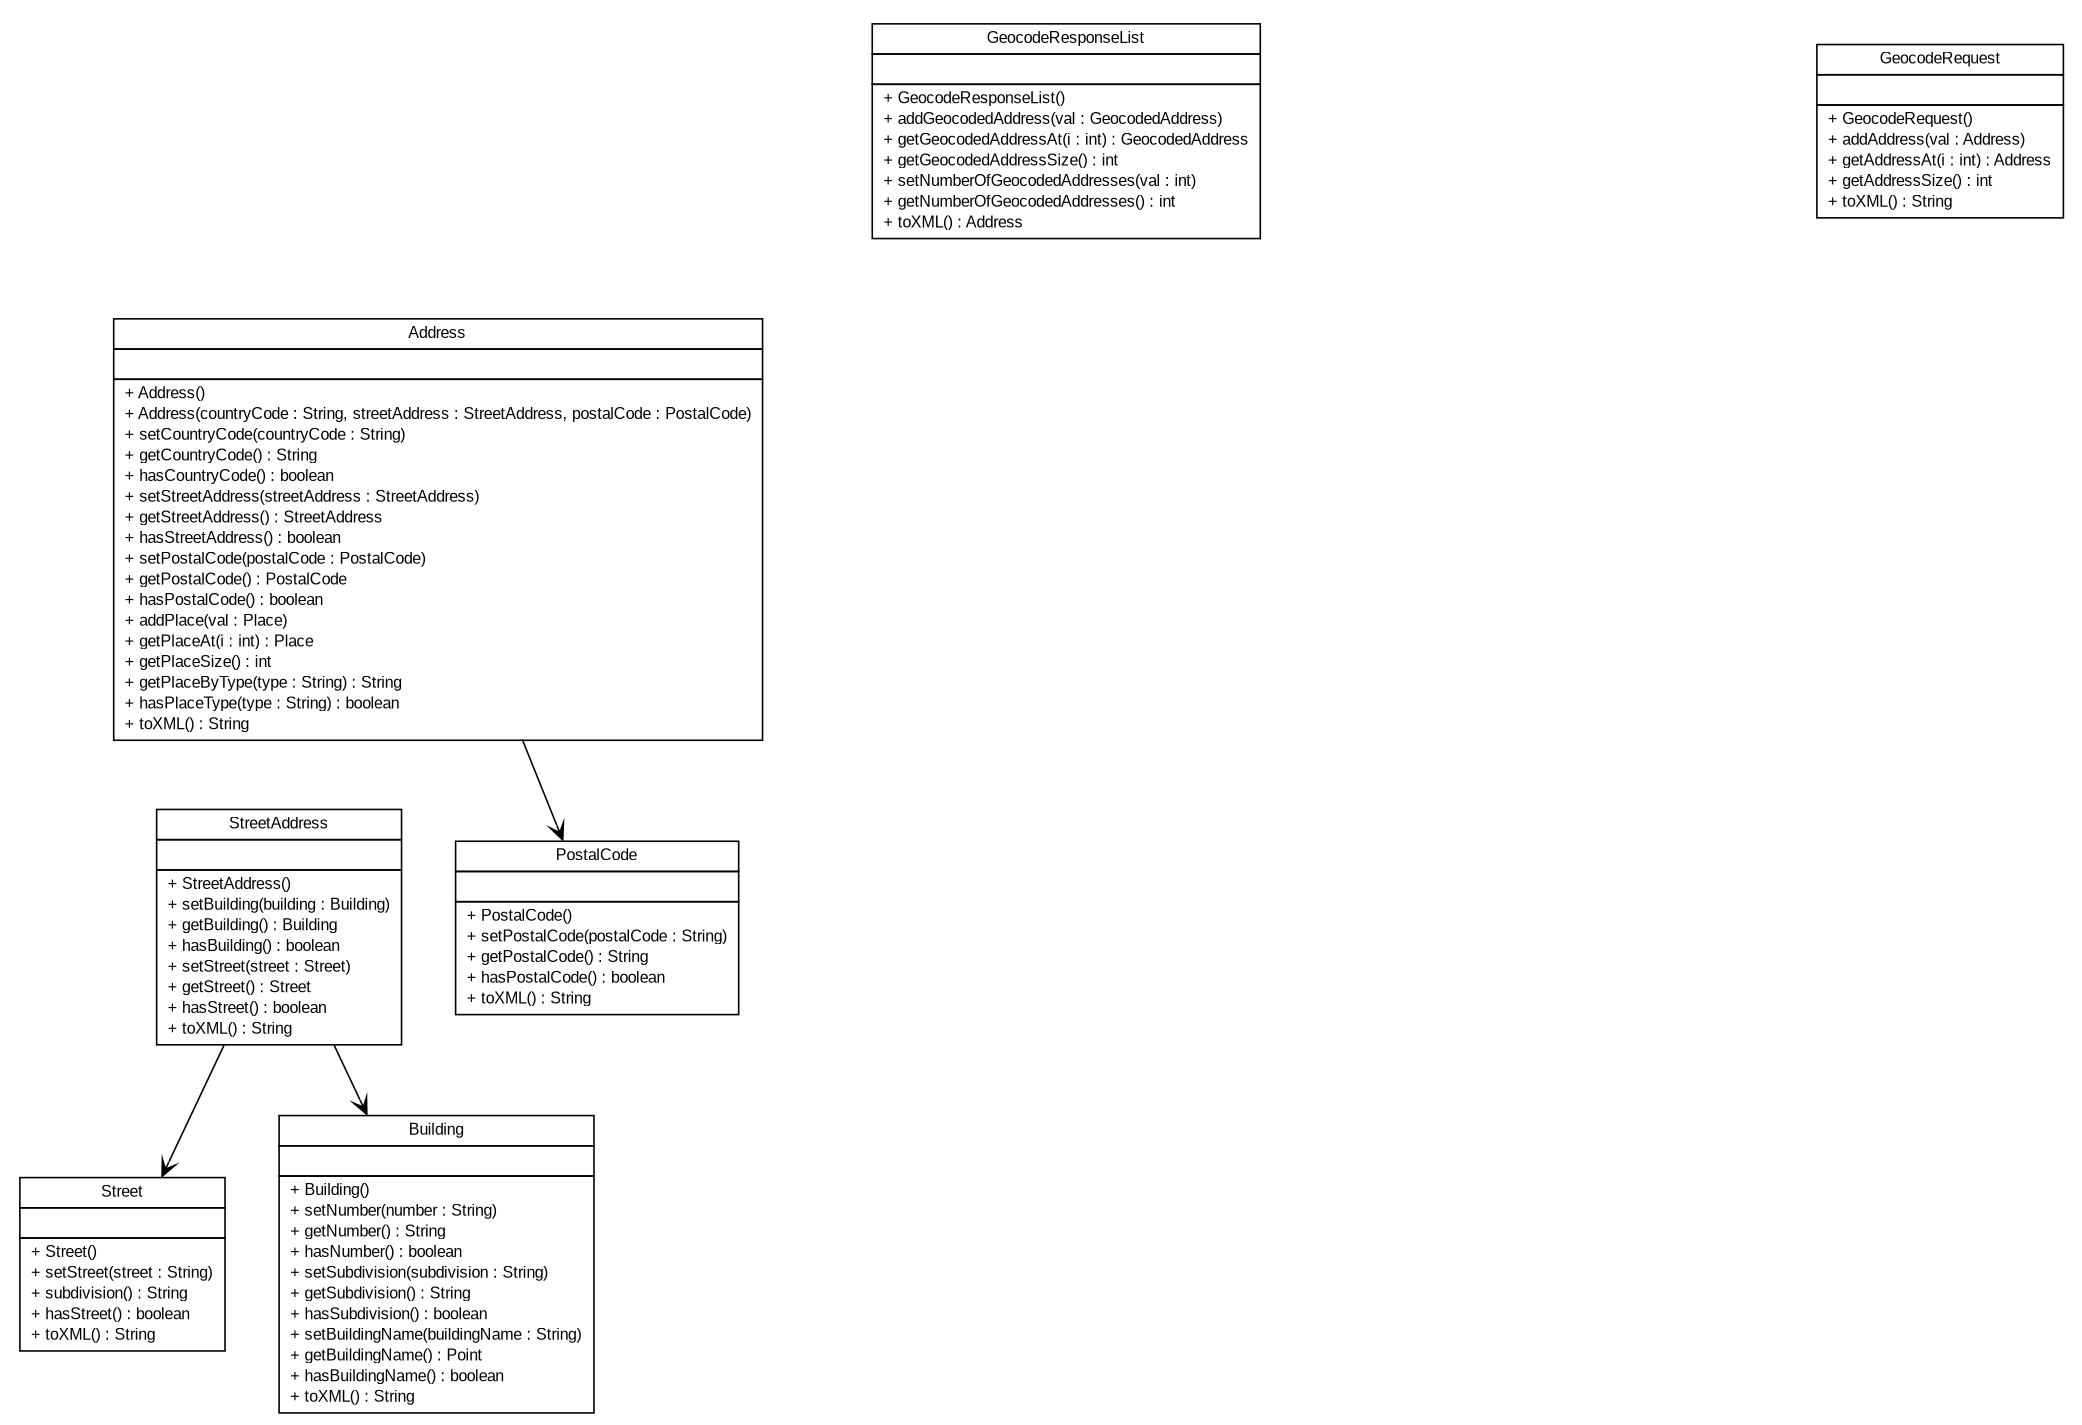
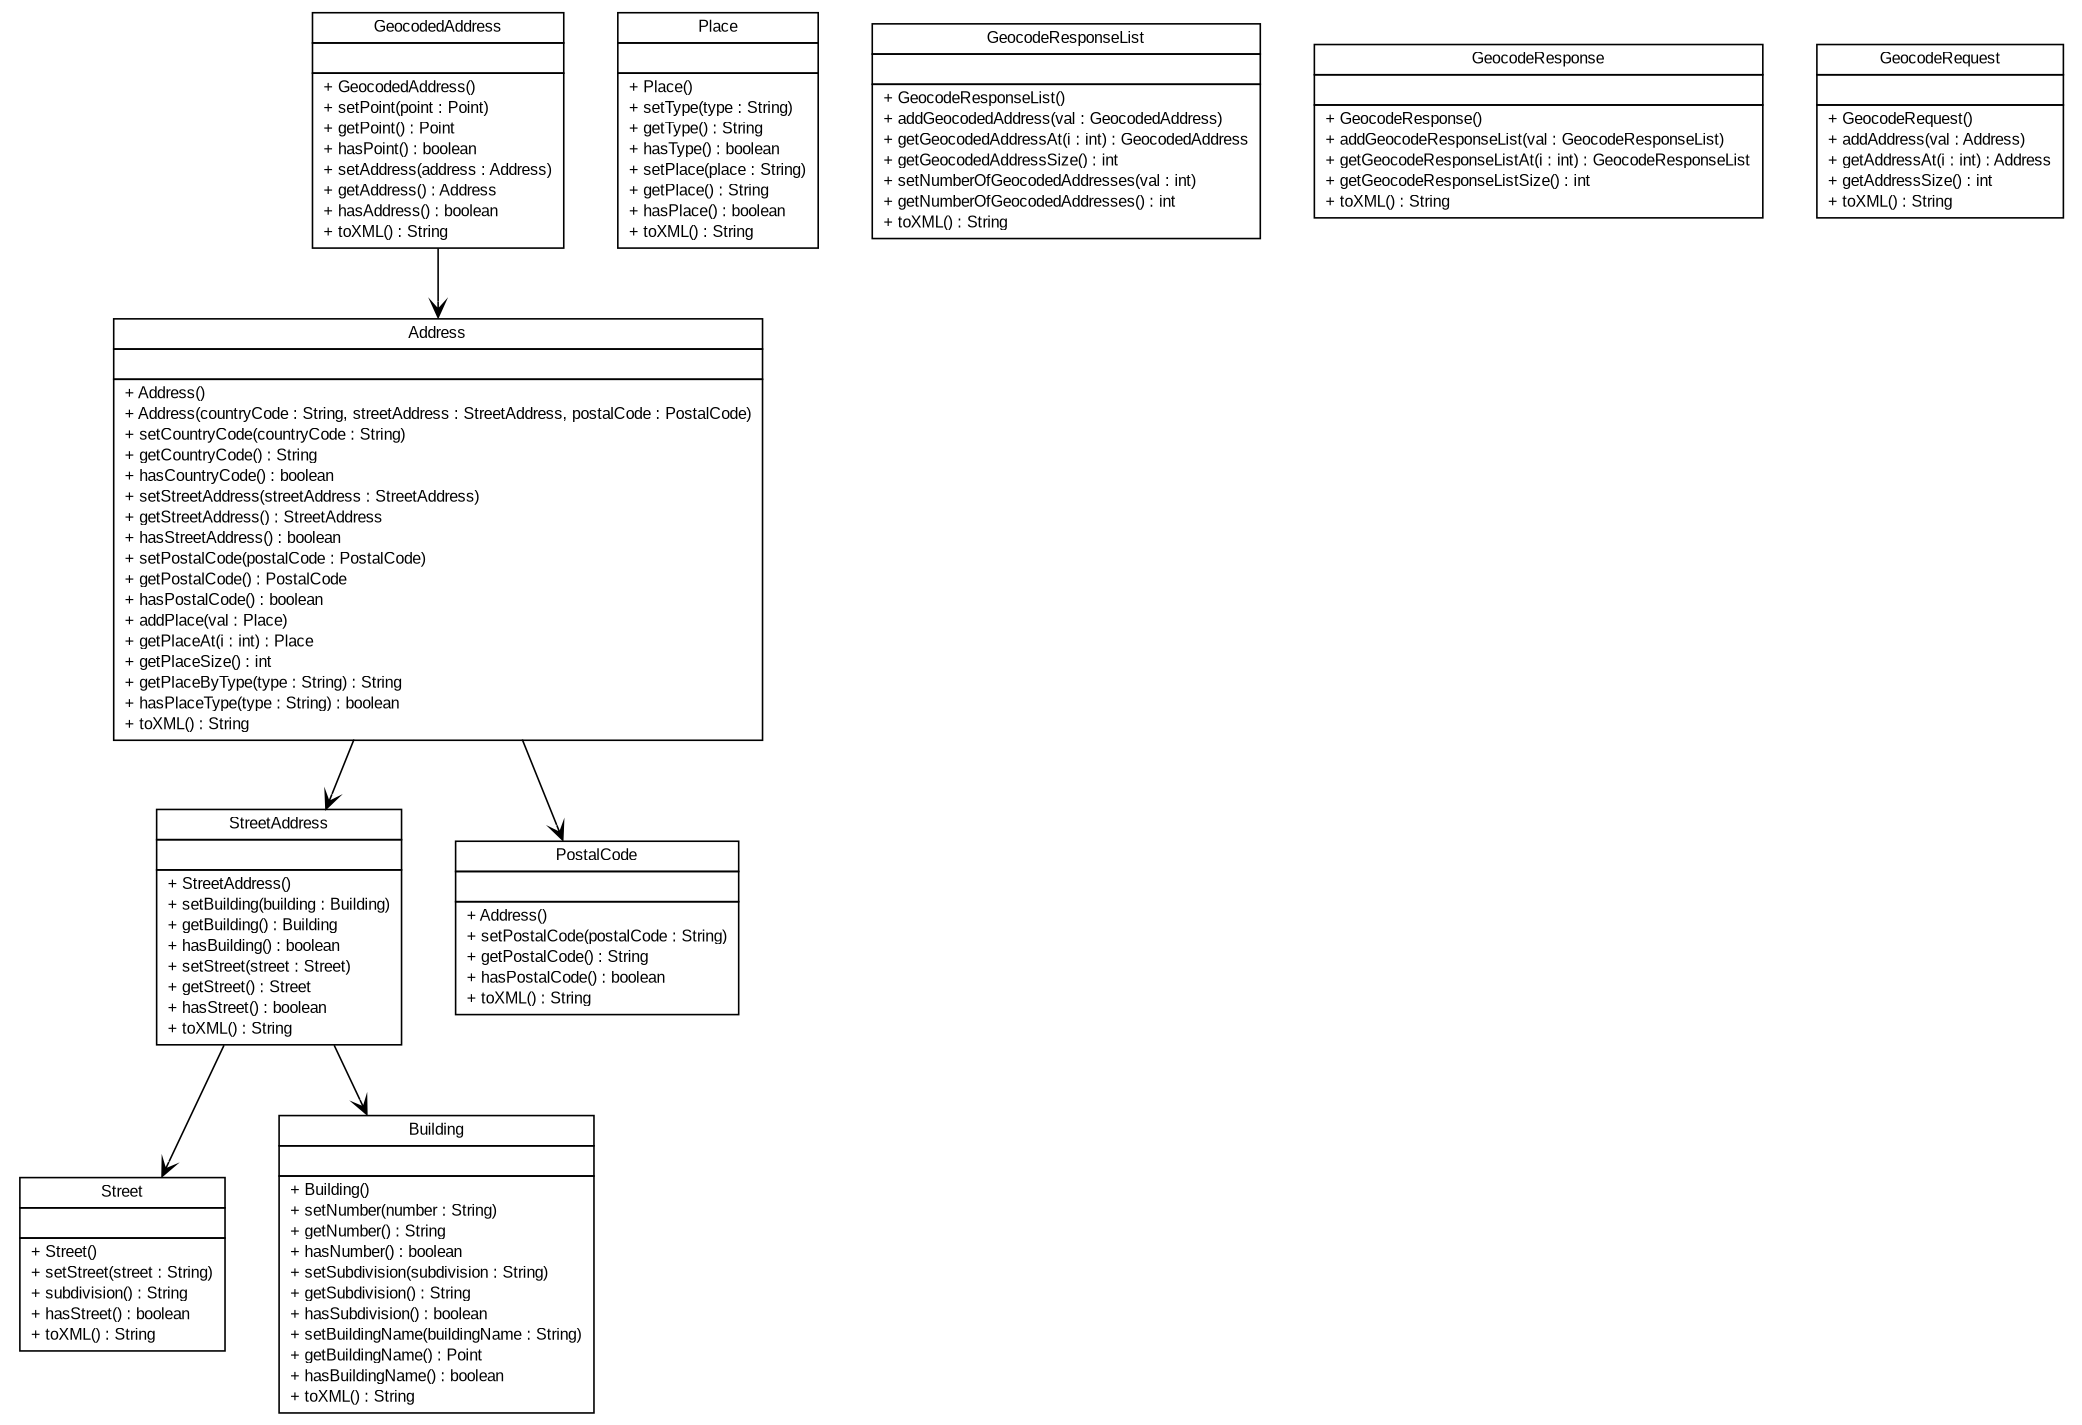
node "GeocodedAddress": added
node "Place": added
node "GeocodeResponse": added
node "GeocodeResponseList": text "+ toXML() : Address" -> "+ toXML() : String"
edge "Address" -> "StreetAddress": added
node "PostalCode": text "+ PostalCode()" -> "+ Address()"
